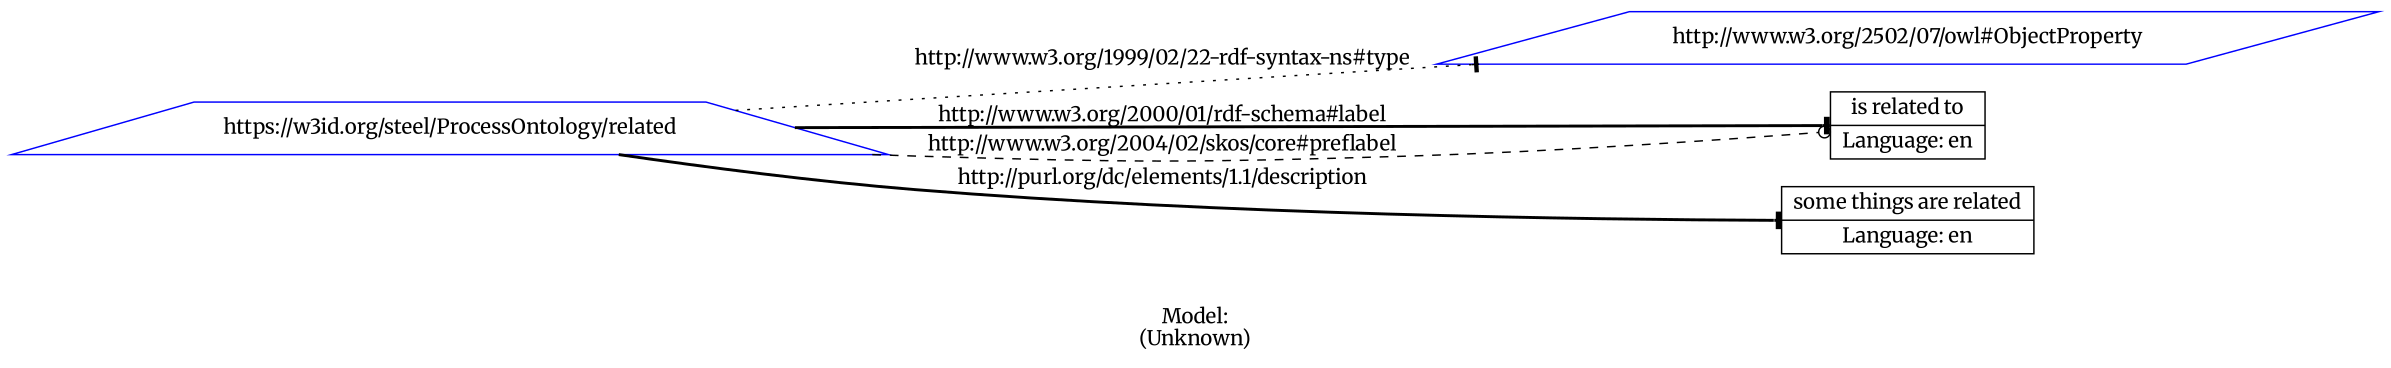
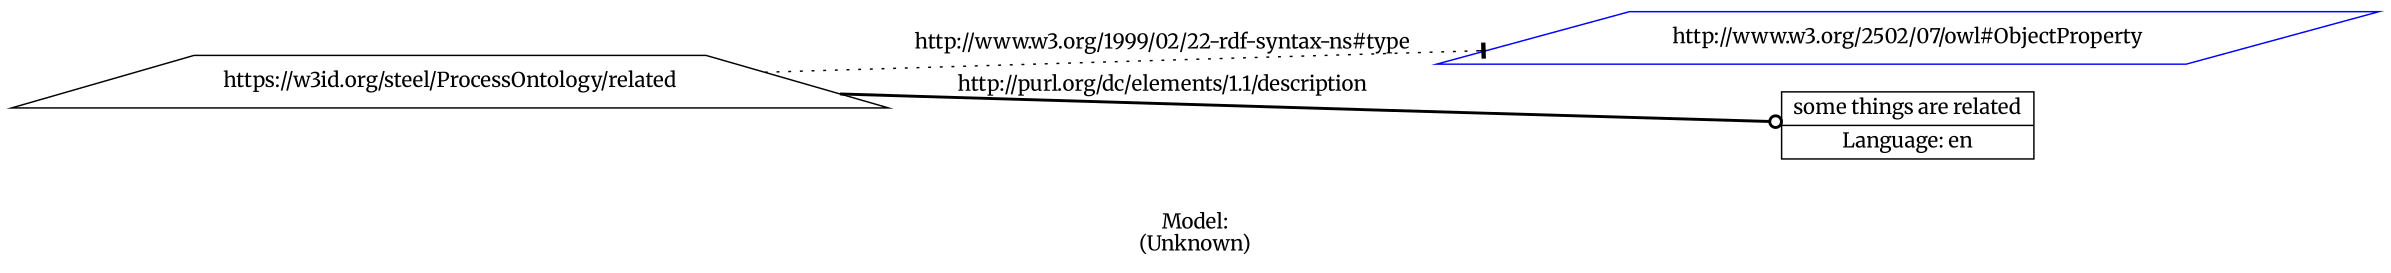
node "is related to": removed
node "https://w3id.org/steel/ProcessOntology/related": color blue -> black
edge "https://w3id.org/steel/ProcessOntology/related" -> "some things are related": arrowhead tee -> odot
